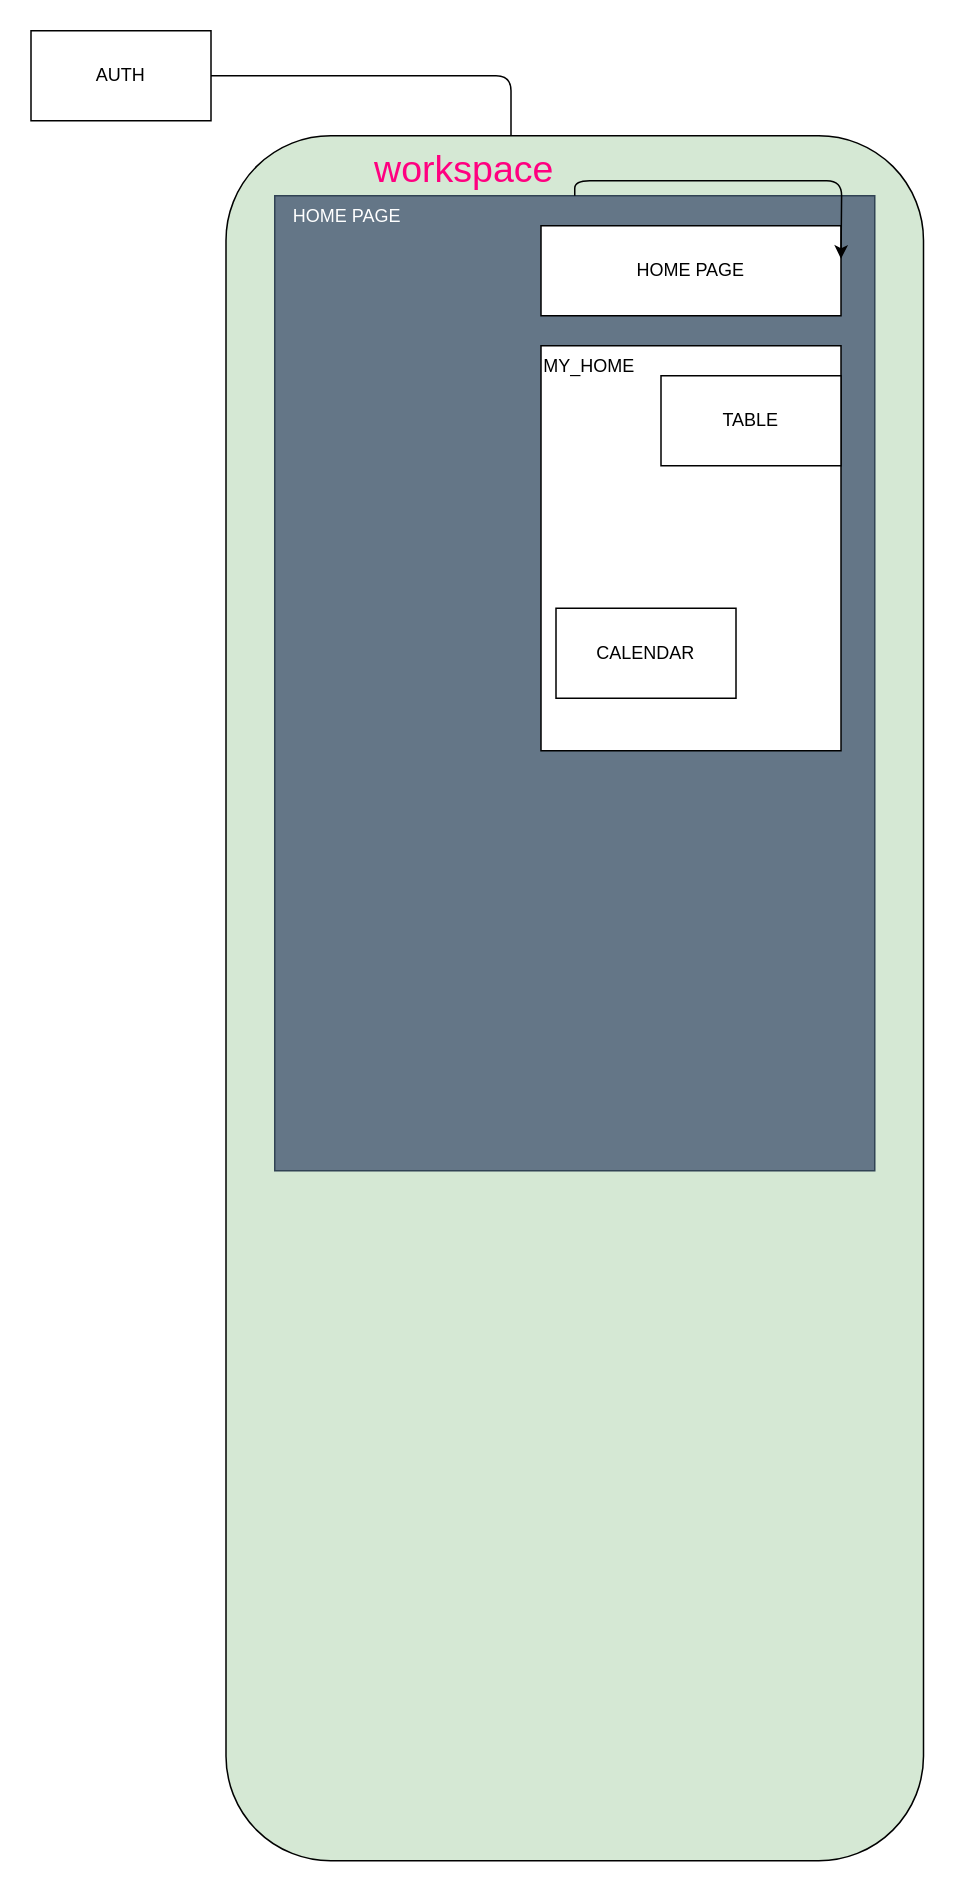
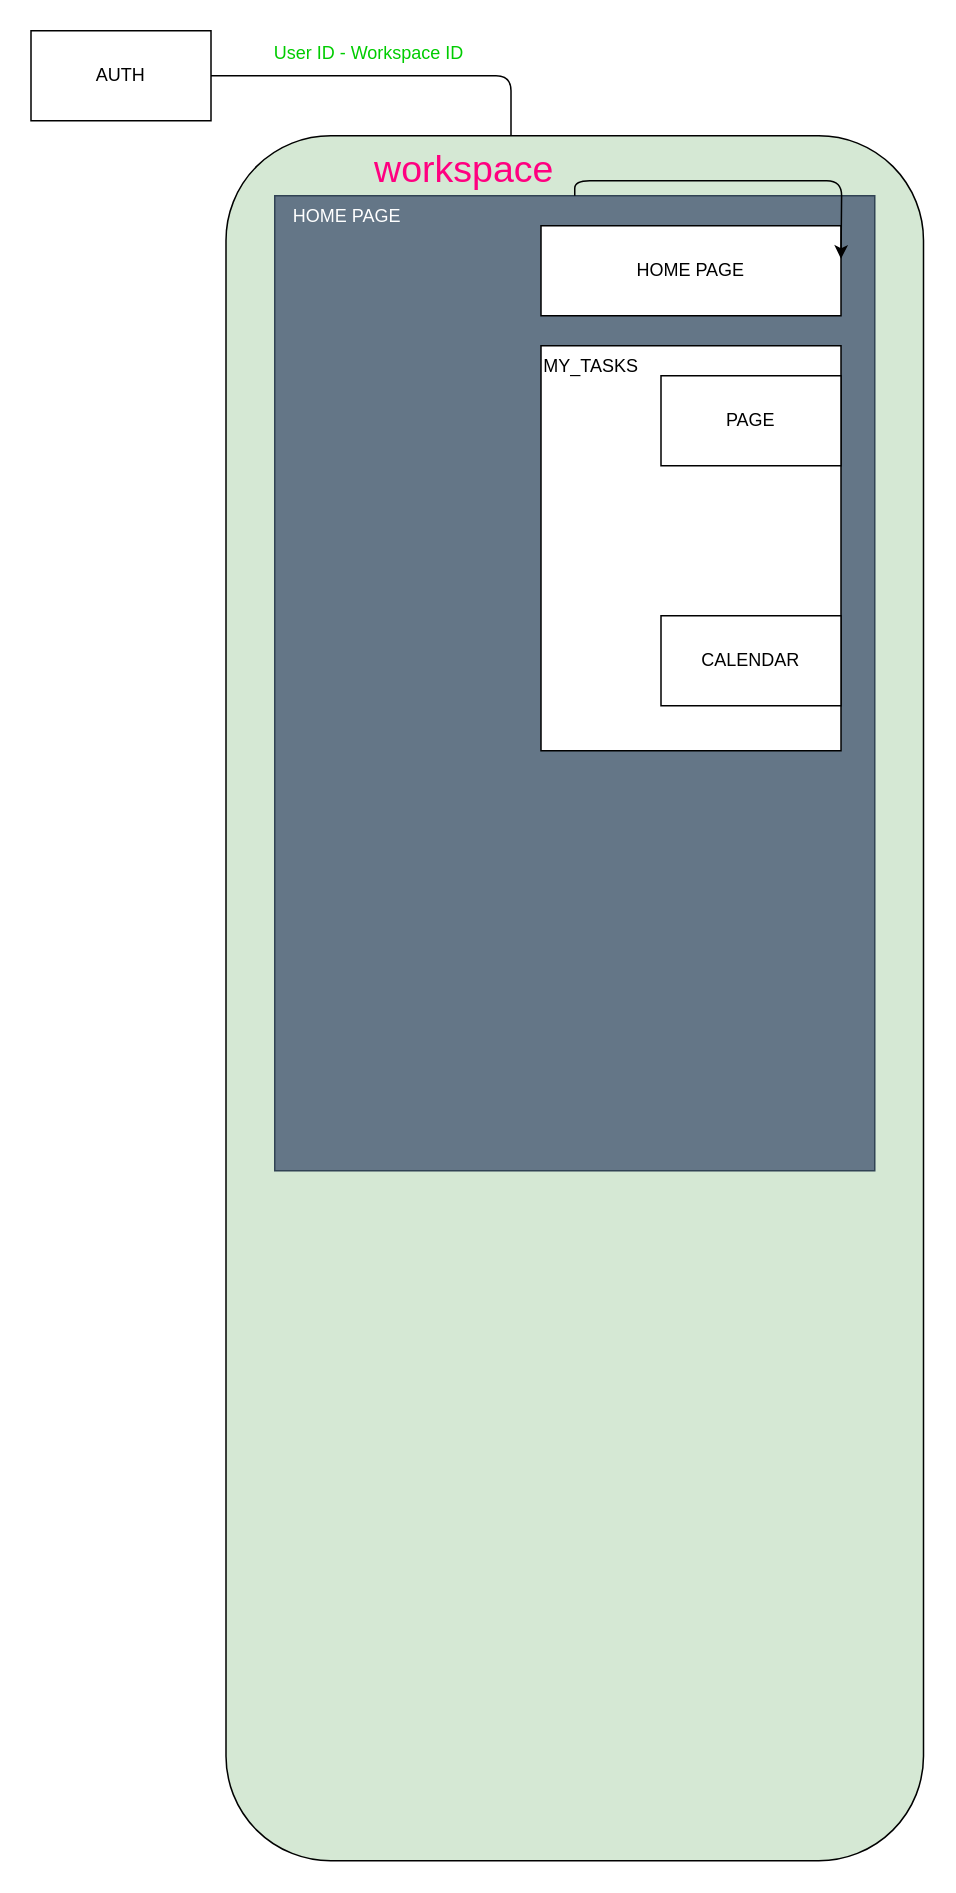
node "User ID - Workspace ID": added
node "MY_HOME": label "MY_HOME" -> "MY_TASKS"
node "TABLE": label "TABLE" -> "PAGE"
node "CALENDAR": moved (646, 653) -> (751, 661)
